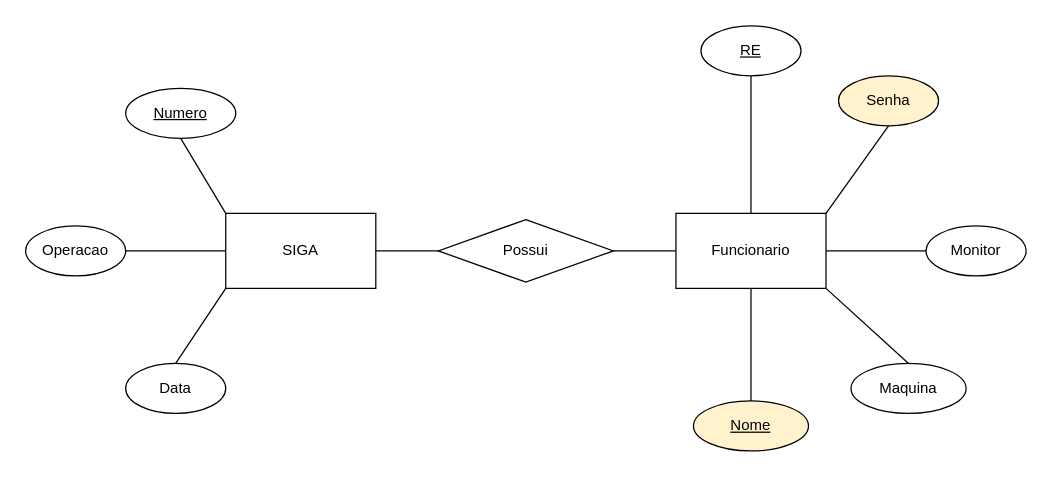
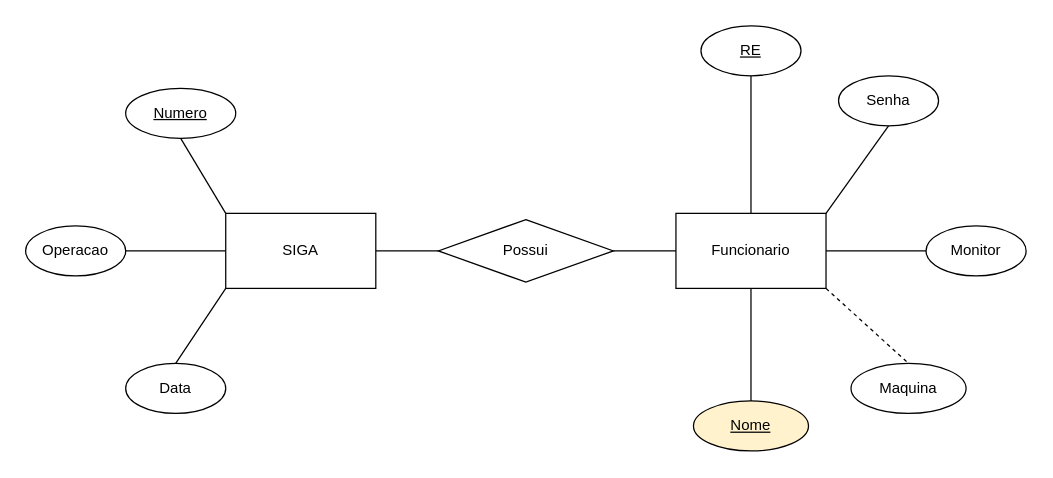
node "Senha": fillcolor #fff2cc -> #ffffff
edge "Funcionario" -- "Maquina": style solid -> dashed
